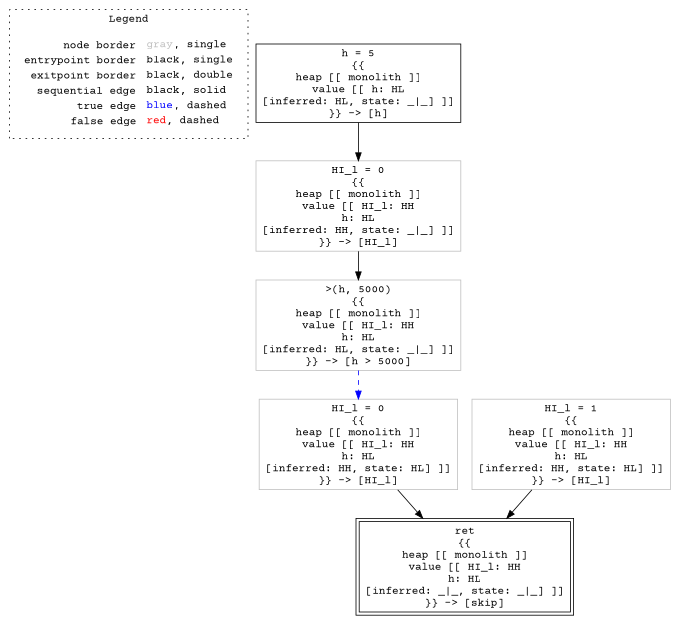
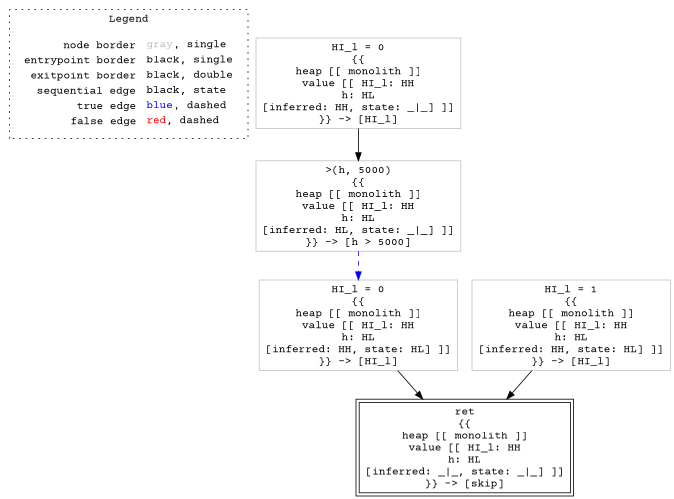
node "h = 5": removed
node "node border": text ", solid" -> ", state"
